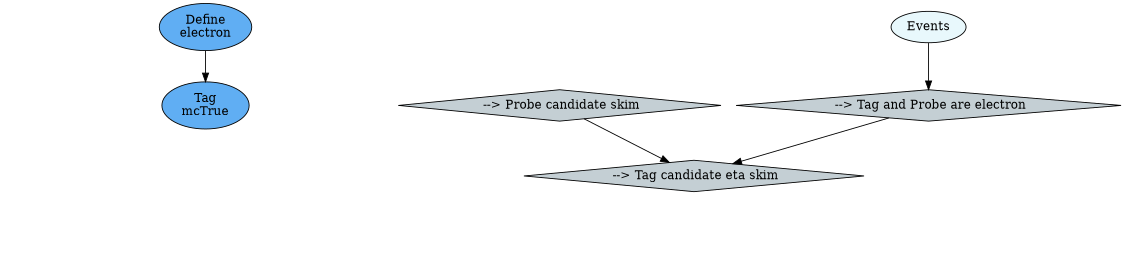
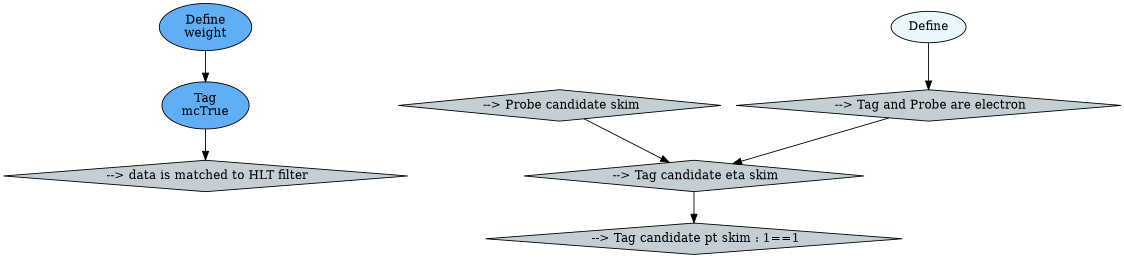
node "Define electron": label "Define electron" -> "Define weight"
node "Events": label "Events" -> "Define"
node "--> data is matched to HLT filter": added
node "--> Tag candidate pt skim : 1==1": added
